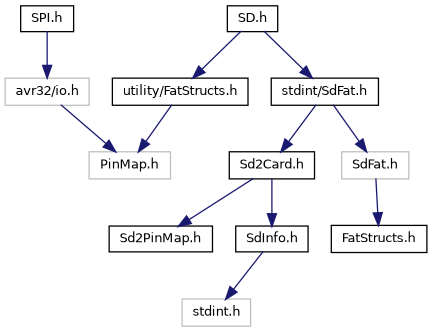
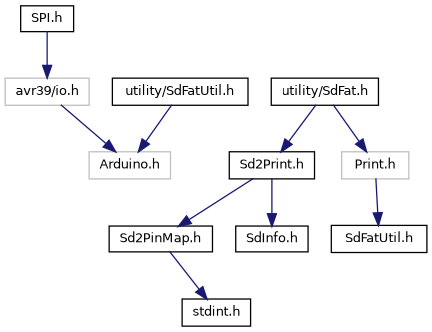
node "SD.h": removed
node "avr32/io.h": label "avr32/io.h" -> "avr39/io.h"
node "utility/FatStructs.h": label "utility/FatStructs.h" -> "utility/SdFatUtil.h"
node "stdint/SdFat.h": label "stdint/SdFat.h" -> "utility/SdFat.h"
node "PinMap.h": label "PinMap.h" -> "Arduino.h"
node "Sd2Card.h": label "Sd2Card.h" -> "Sd2Print.h"
node "SdFat.h": label "SdFat.h" -> "Print.h"
node "FatStructs.h": label "FatStructs.h" -> "SdFatUtil.h"
edge "SdInfo.h" -> "stdint.h": now "Sd2PinMap.h" -> "stdint.h"
node "stdint.h": color grey75 -> black
